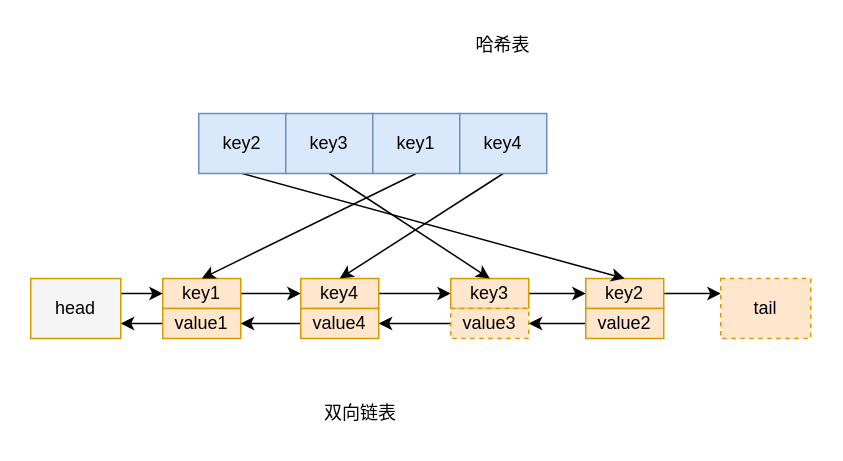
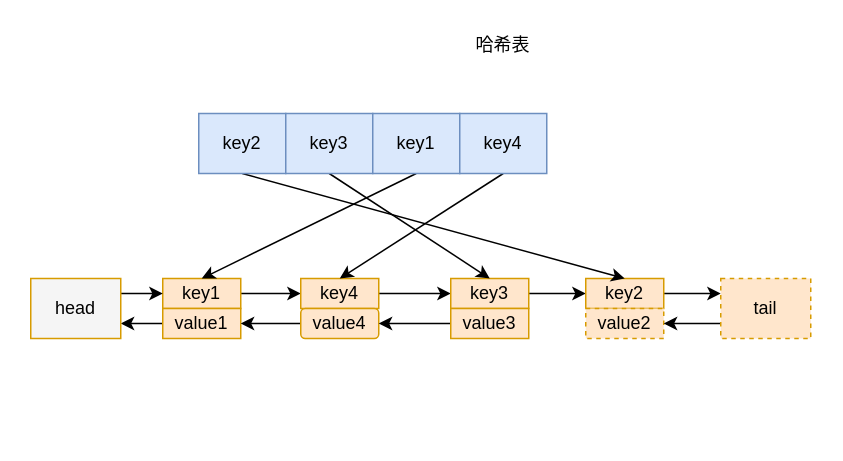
node "value4": shape rectangle -> rounded rectangle
node "value3": style dashed -> solid
edge "value2" -> "value3": removed
node "value2": style solid -> dashed
edge "tail" -> "value2": added
node "双向链表": removed
